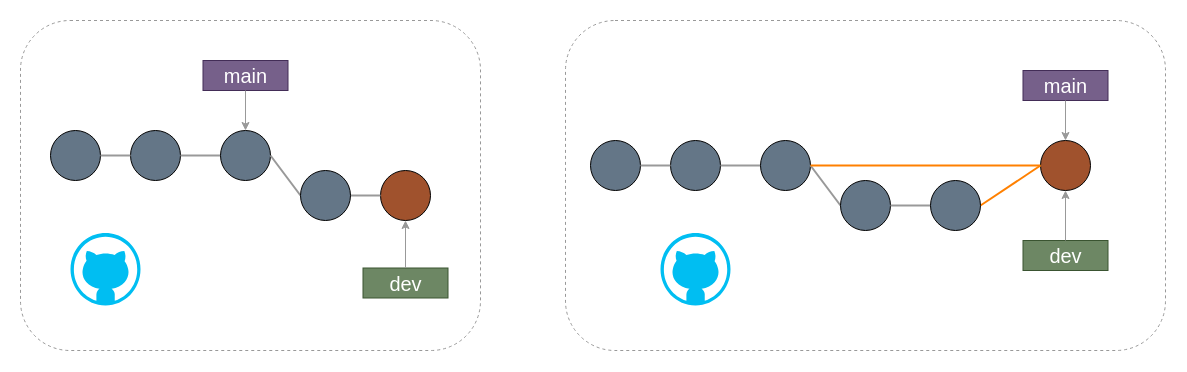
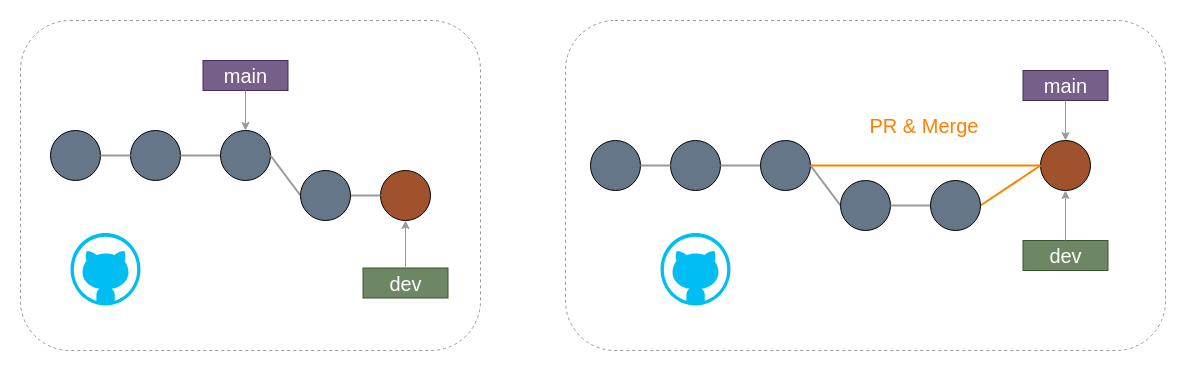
node "PR & Merge": added
